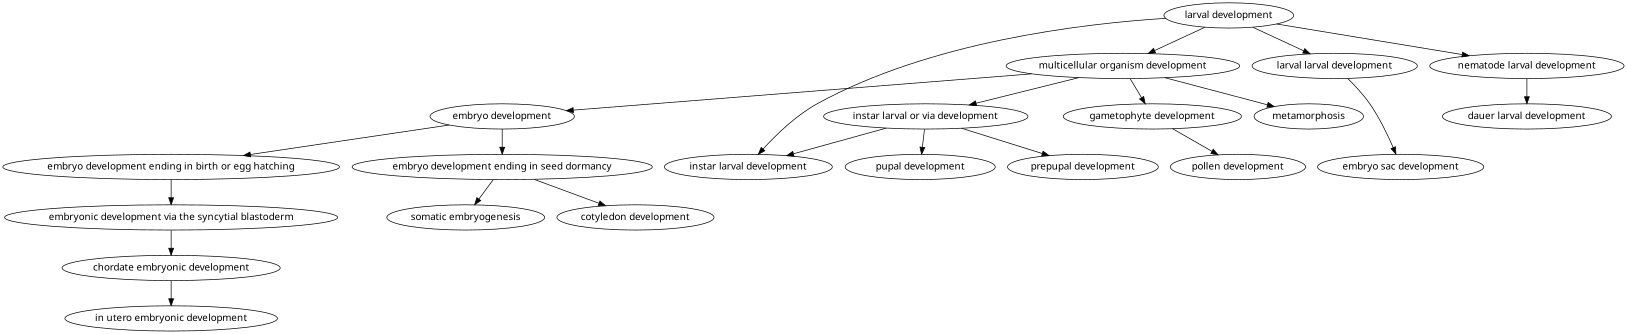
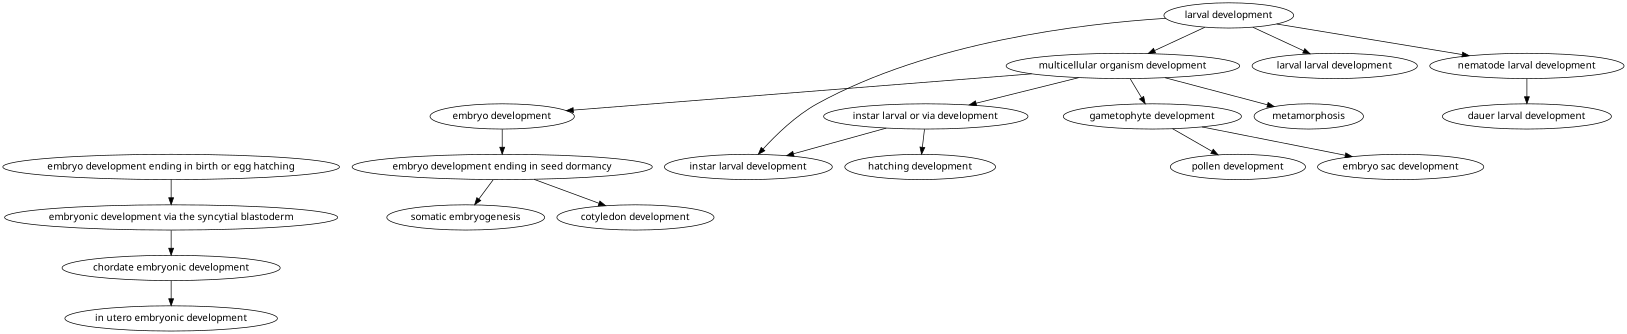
edge "larval larval development" -> "embryo sac development": now "gametophyte development" -> "embryo sac development"
edge "embryo development" -> "embryo development ending in birth or egg hatching": removed
node "pupal development": label "pupal development" -> "hatching development"
node "prepupal development": removed
